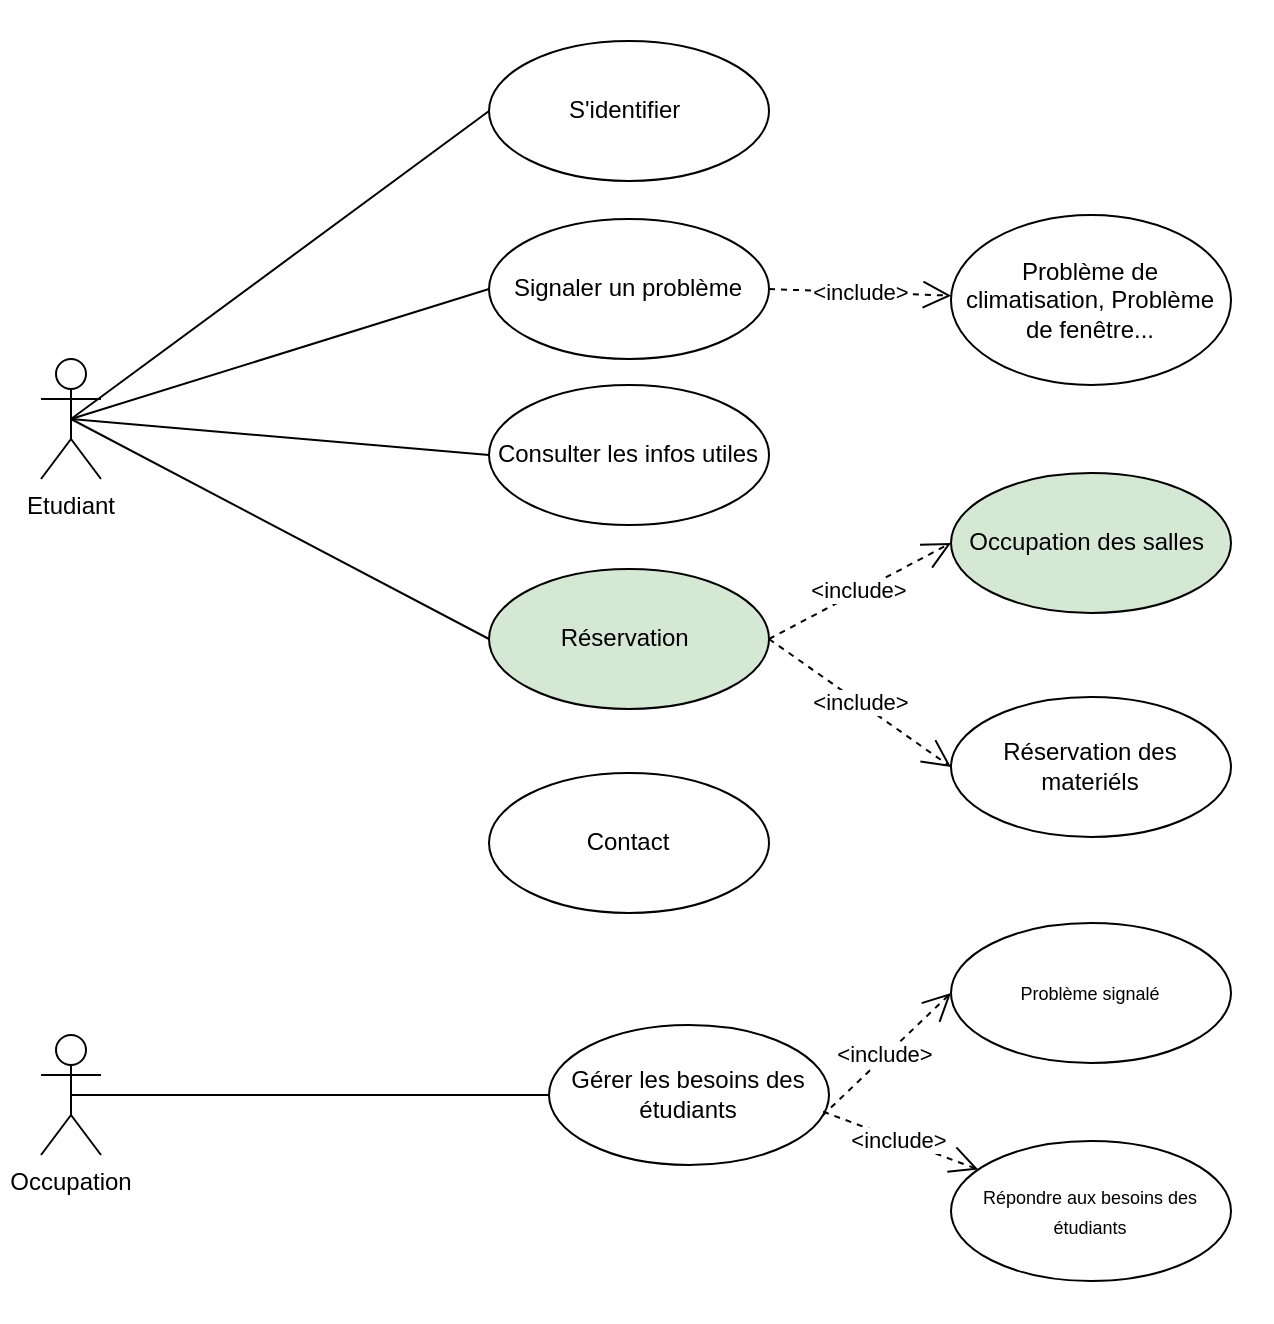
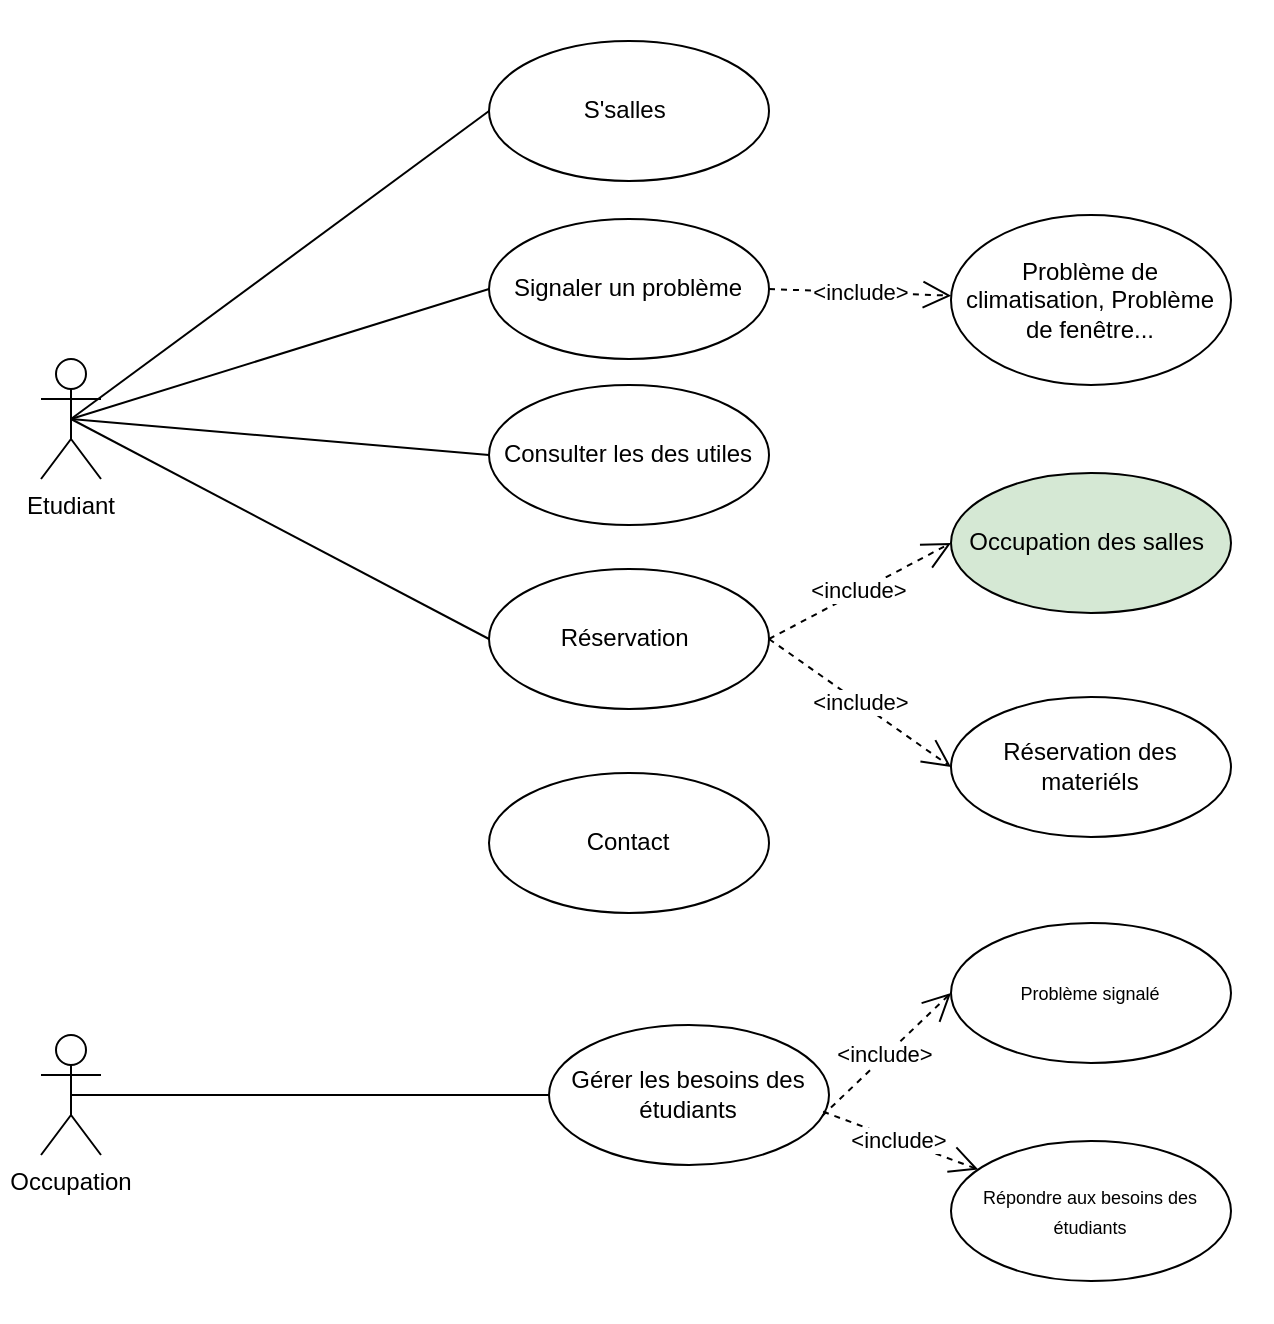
node "S'identifier": label "S'identifier" -> "S'salles"
node "Consulter les infos utiles": label "Consulter les infos utiles" -> "Consulter les des utiles"
node "Réservation": fillcolor #d5e8d4 -> #ffffff
